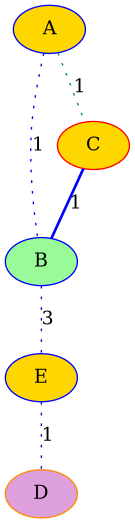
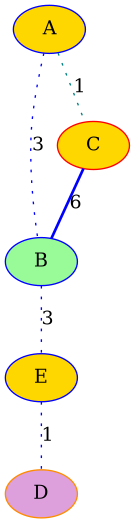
edge "A" -- "B": label "1" -> "3"
edge "C" -- "B": label "1" -> "6"
